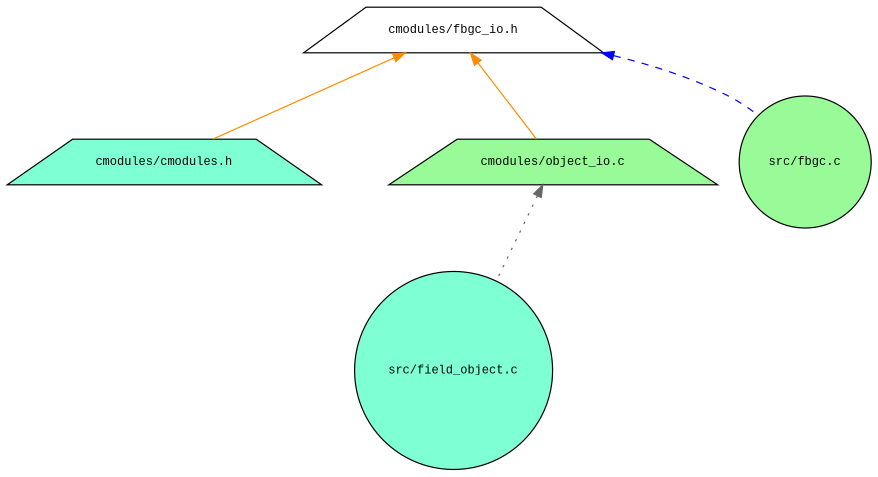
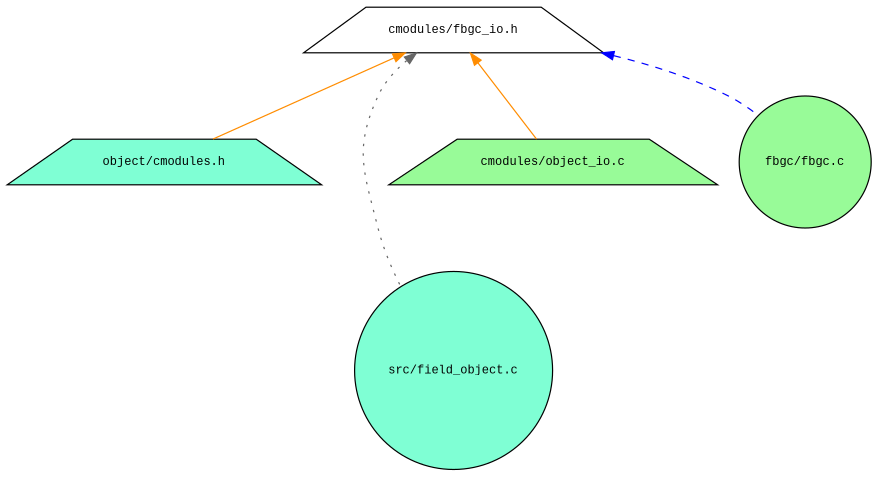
node "cmodules/cmodules.h": label "cmodules/cmodules.h" -> "object/cmodules.h"
node "src/fbgc.c": label "src/fbgc.c" -> "fbgc/fbgc.c"
edge "src/field_object.c" -> "cmodules/object_io.c": now "src/field_object.c" -> "cmodules/fbgc_io.h"
